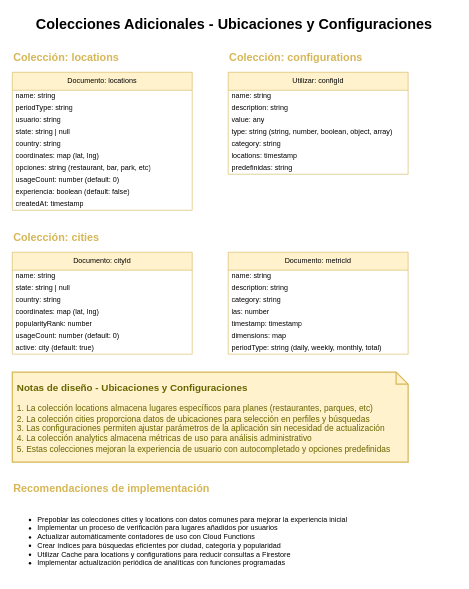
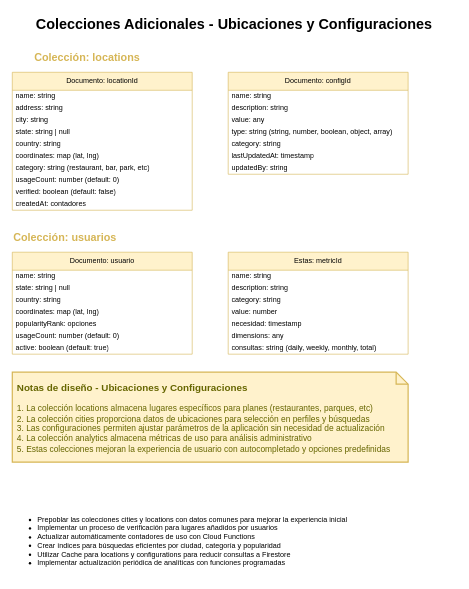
node "Colección: locations": moved (87, 57) -> (108, 57)
node "Colección: configurations": removed
node "Documento: locations": label "Documento: locations" -> "Documento: locationId"
node "Utilizar: configId": label "Utilizar: configId" -> "Documento: configId"
node "periodType: string": label "periodType: string" -> "address: string"
node "usuario: string": label "usuario: string" -> "city: string"
node "locations: timestamp": label "locations: timestamp" -> "lastUpdatedAt: timestamp"
node "opciones: string (restaurant, bar, park, etc)": label "opciones: string (restaurant, bar, park, etc)" -> "category: string (restaurant, bar, park, etc)"
node "predefinidas: string": label "predefinidas: string" -> "updatedBy: string"
node "experiencia: boolean (default: false)": label "experiencia: boolean (default: false)" -> "verified: boolean (default: false)"
node "createdAt: timestamp": label "createdAt: timestamp" -> "createdAt: contadores"
node "Colección: cities": label "Colección: cities" -> "Colección: usuarios"
node "Documento: cityId": label "Documento: cityId" -> "Documento: usuario"
node "Documento: metricId": label "Documento: metricId" -> "Estas: metricId"
node "las: number": label "las: number" -> "value: number"
node "popularityRank: number": label "popularityRank: number" -> "popularityRank: opciones"
node "timestamp: timestamp": label "timestamp: timestamp" -> "necesidad: timestamp"
node "dimensions: map": label "dimensions: map" -> "dimensions: any"
node "active: city (default: true)": label "active: city (default: true)" -> "active: boolean (default: true)"
node "periodType: string (daily, weekly, monthly, total)": label "periodType: string (daily, weekly, monthly, total)" -> "consultas: string (daily, weekly, monthly, total)"
node "Recomendaciones de implementación": removed
